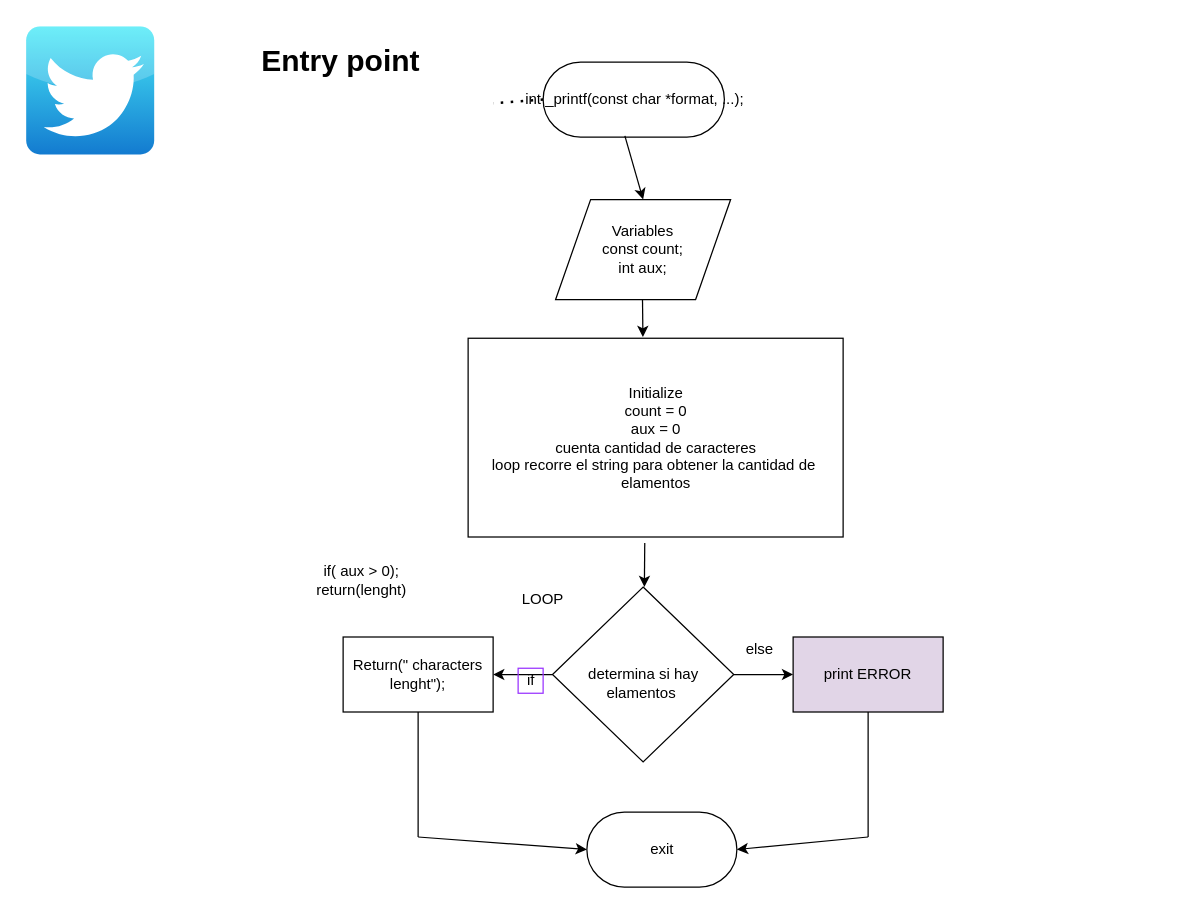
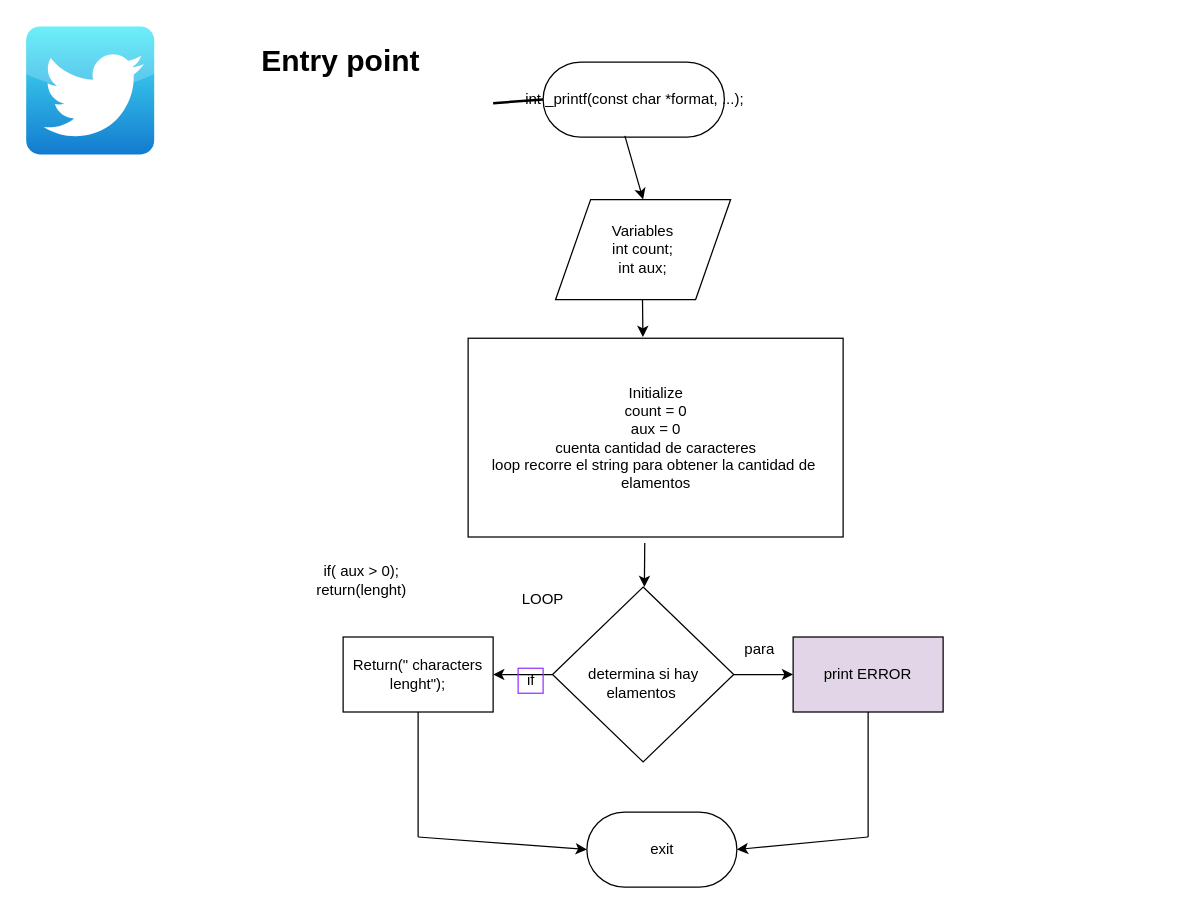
edge "int _printf(const char *format, ...);" -- "Entry point": style dashed -> solid
node "Variables const count; int aux;": label "Variables const count; int aux;" -> "Variables int count; int aux;"
node "else": label "else" -> "para"
